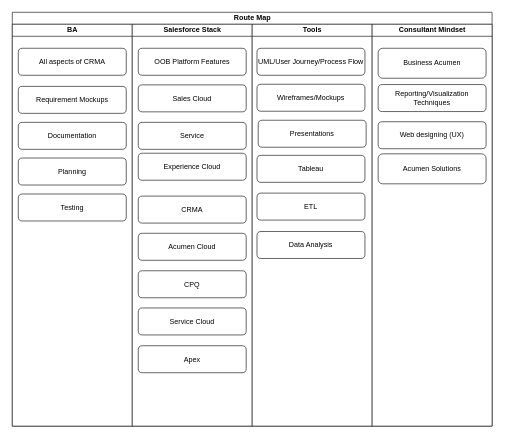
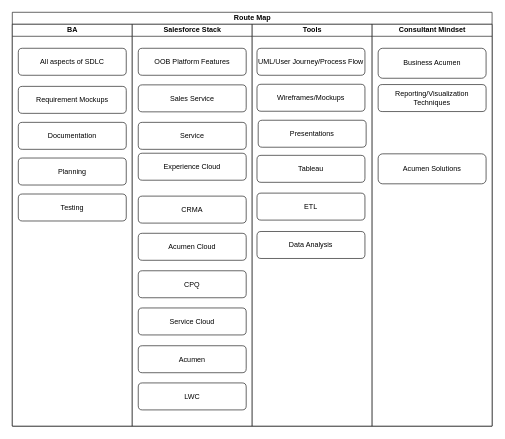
node "All aspects of CRMA": label "All aspects of CRMA" -> "All aspects of SDLC"
node "Sales Cloud": label "Sales Cloud" -> "Sales Service"
node "Web designing (UX)": removed
node "Apex": label "Apex" -> "Acumen"
node "LWC": added
